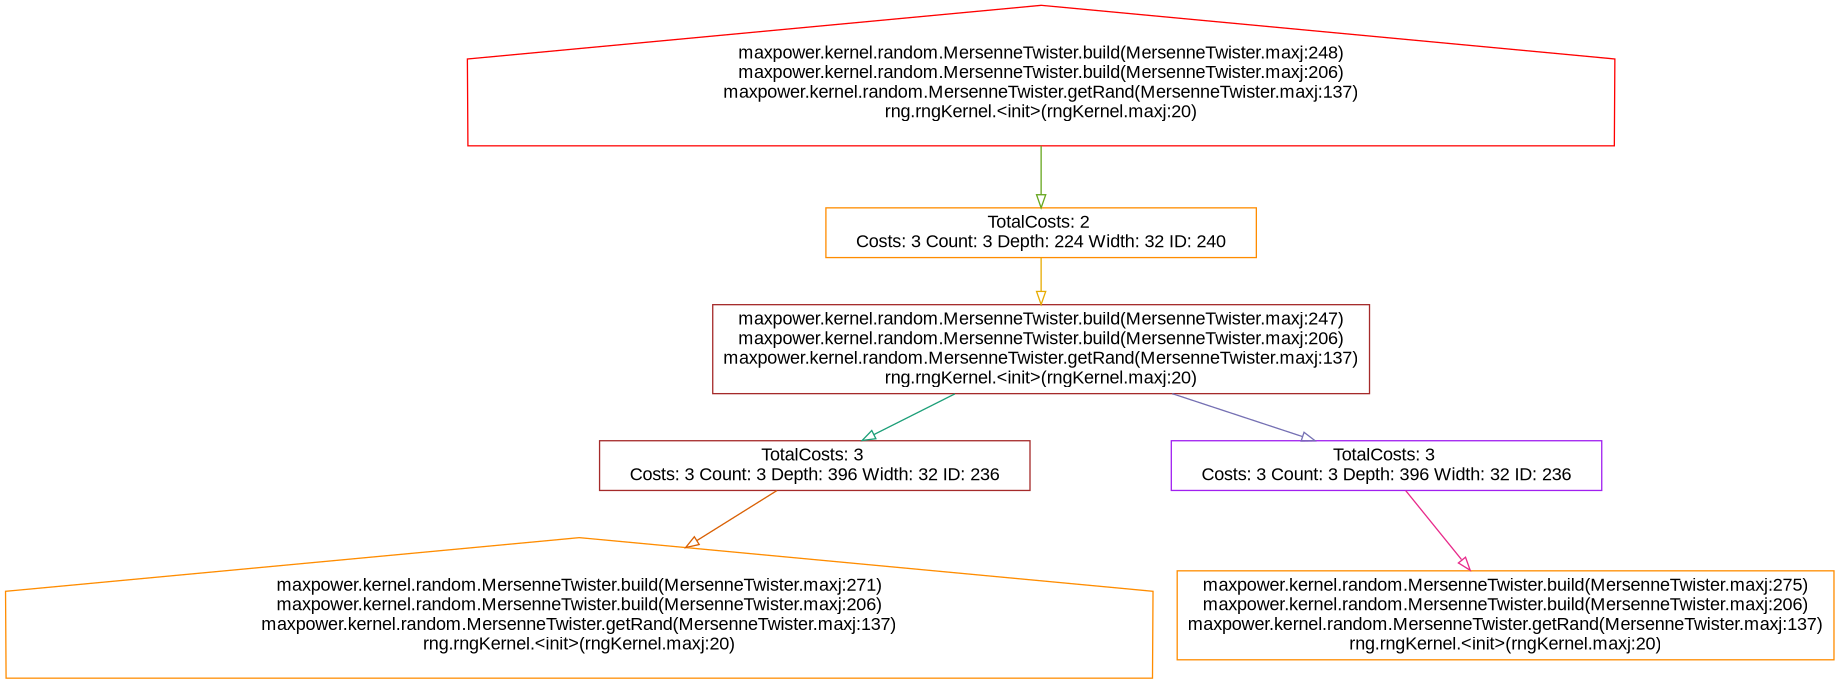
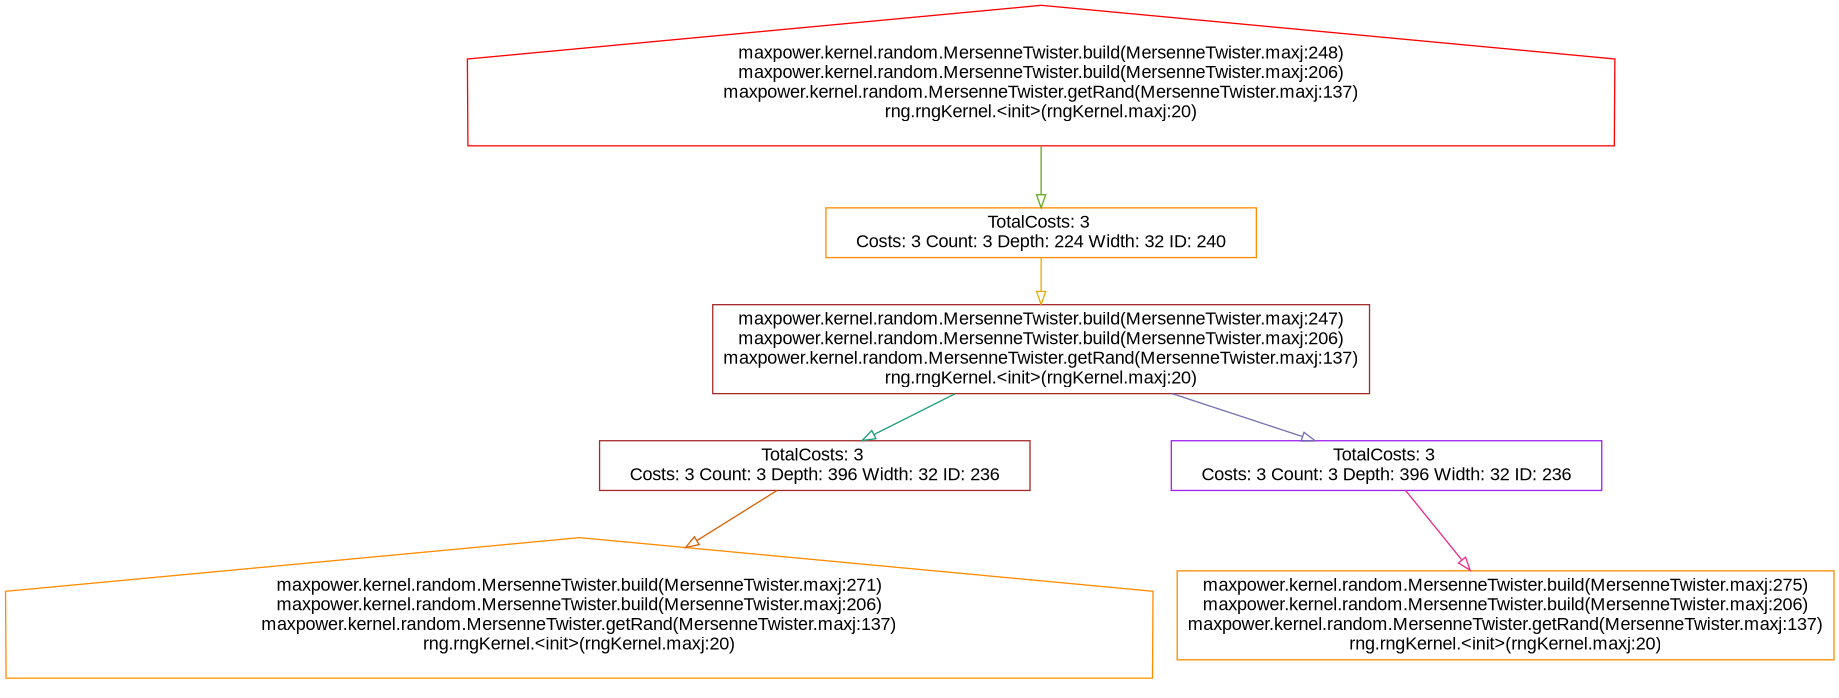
node "TotalCosts: 2 Costs: 3 Count: 3 Depth: 224 Width: 32 ID: 240": label "TotalCosts: 2 Costs: 3 Count: 3 Depth: 224 Width: 32 ID: 240" -> "TotalCosts: 3 Costs: 3 Count: 3 Depth: 224 Width: 32 ID: 240"
